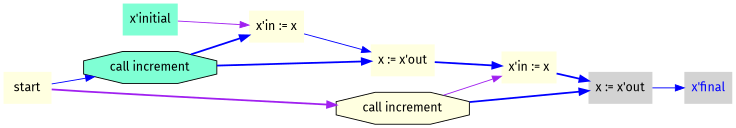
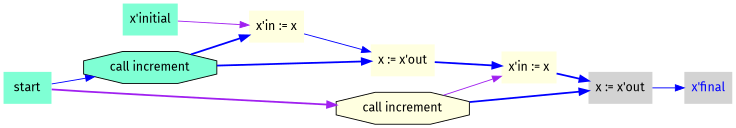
node "start": fillcolor lightyellow -> aquamarine
